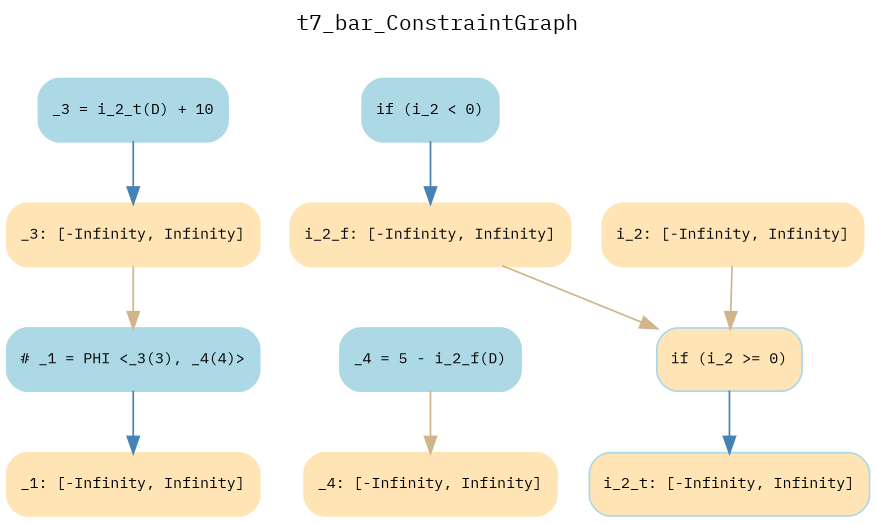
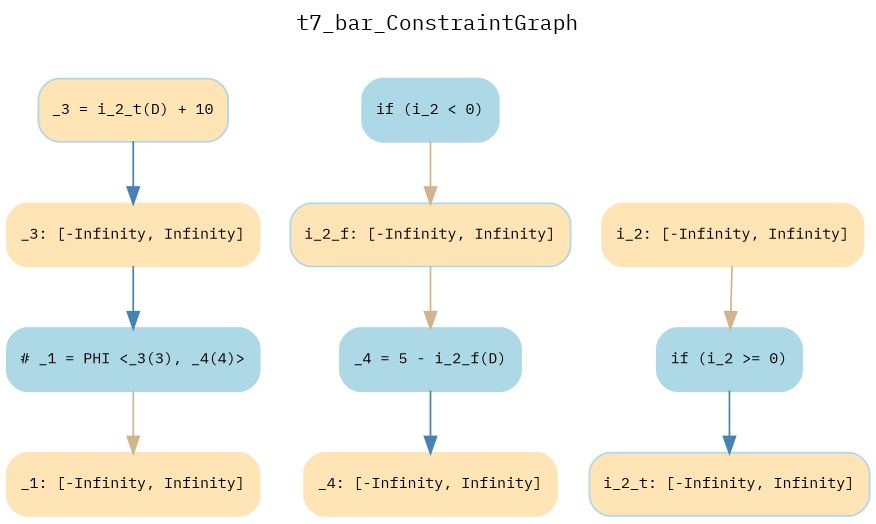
node "_3 = i_2_t(D) + 10": fillcolor lightblue -> moccasin
edge "if (i_2 < 0)" -> "i_2_f: [-Infinity, Infinity]": color steelblue -> tan
node "i_2_f: [-Infinity, Infinity]": color moccasin -> lightblue
edge "_3: [-Infinity, Infinity]" -> "# _1 = PHI <_3(3), _4(4)>": color tan -> steelblue
edge "i_2_f: [-Infinity, Infinity]" -> "if (i_2 >= 0)": now "i_2_f: [-Infinity, Infinity]" -> "_4 = 5 - i_2_f(D)"
node "if (i_2 >= 0)": fillcolor moccasin -> lightblue
edge "# _1 = PHI <_3(3), _4(4)>" -> "_1: [-Infinity, Infinity]": color steelblue -> tan
edge "_4 = 5 - i_2_f(D)" -> "_4: [-Infinity, Infinity]": color tan -> steelblue
